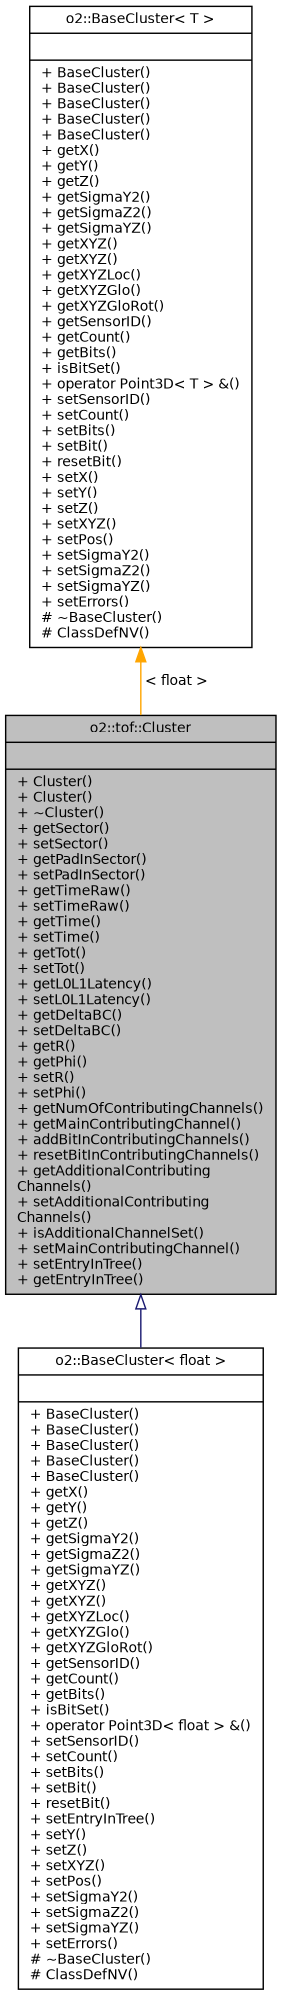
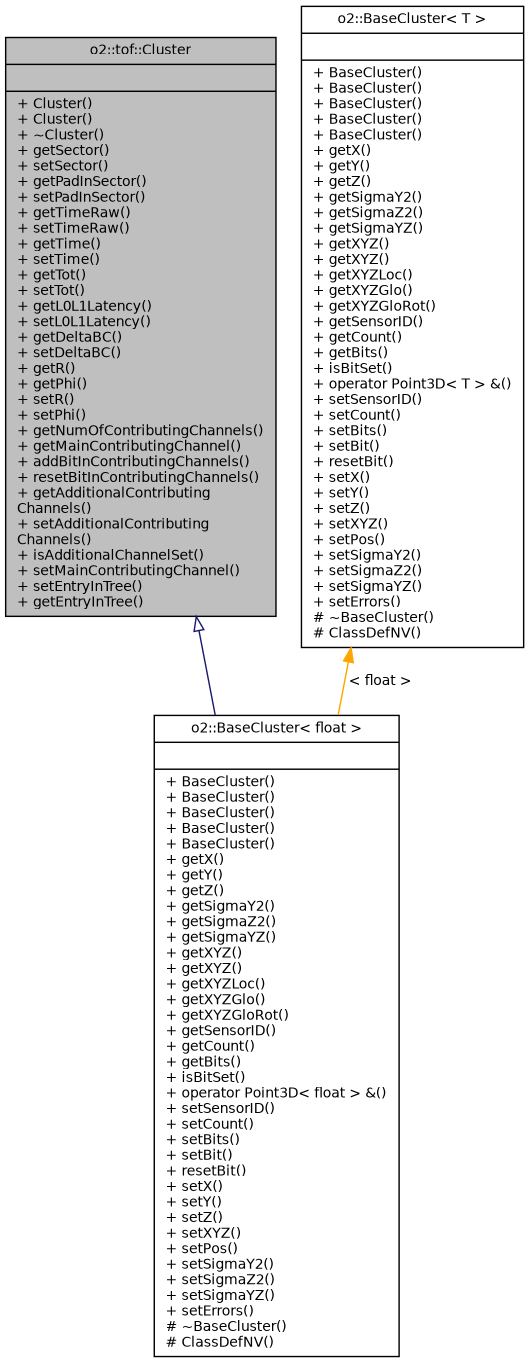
edge "o2::tof::Cluster" -> "o2::BaseCluster< T >": now "o2::BaseCluster< float >" -> "o2::BaseCluster< T >"
node "o2::BaseCluster< float >": text "+ setEntryInTree()" -> "+ setX()"
